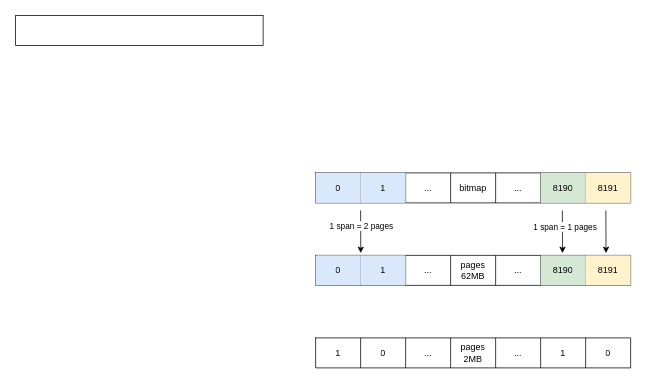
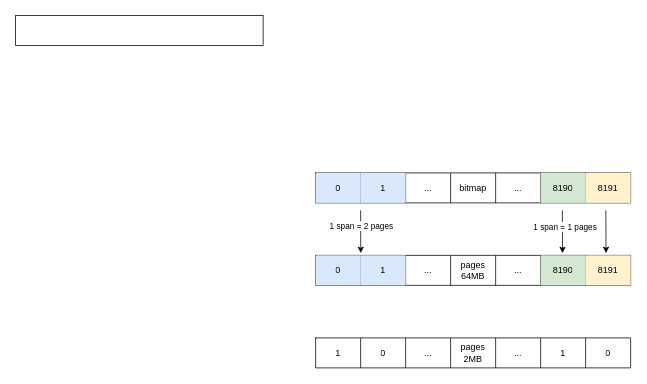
node "pages 62MB": label "pages 62MB" -> "pages 64MB"
